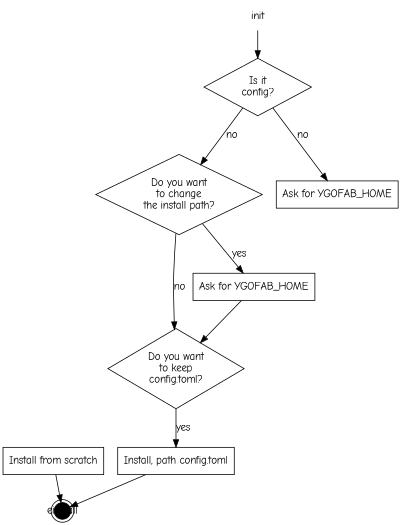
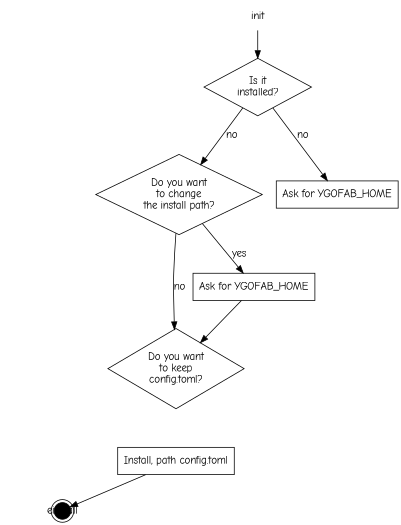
node "Is it config?": label "Is it config?" -> "Is it installed?"
edge "Do you want to keep config.toml?" -> "Install, path config.toml": removed, label "yes"
node "Install from scratch": removed
